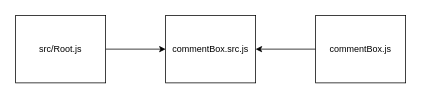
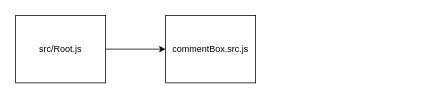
edge "commentBox.js" -> "commentBox.src.js": removed
node "commentBox.js": removed
